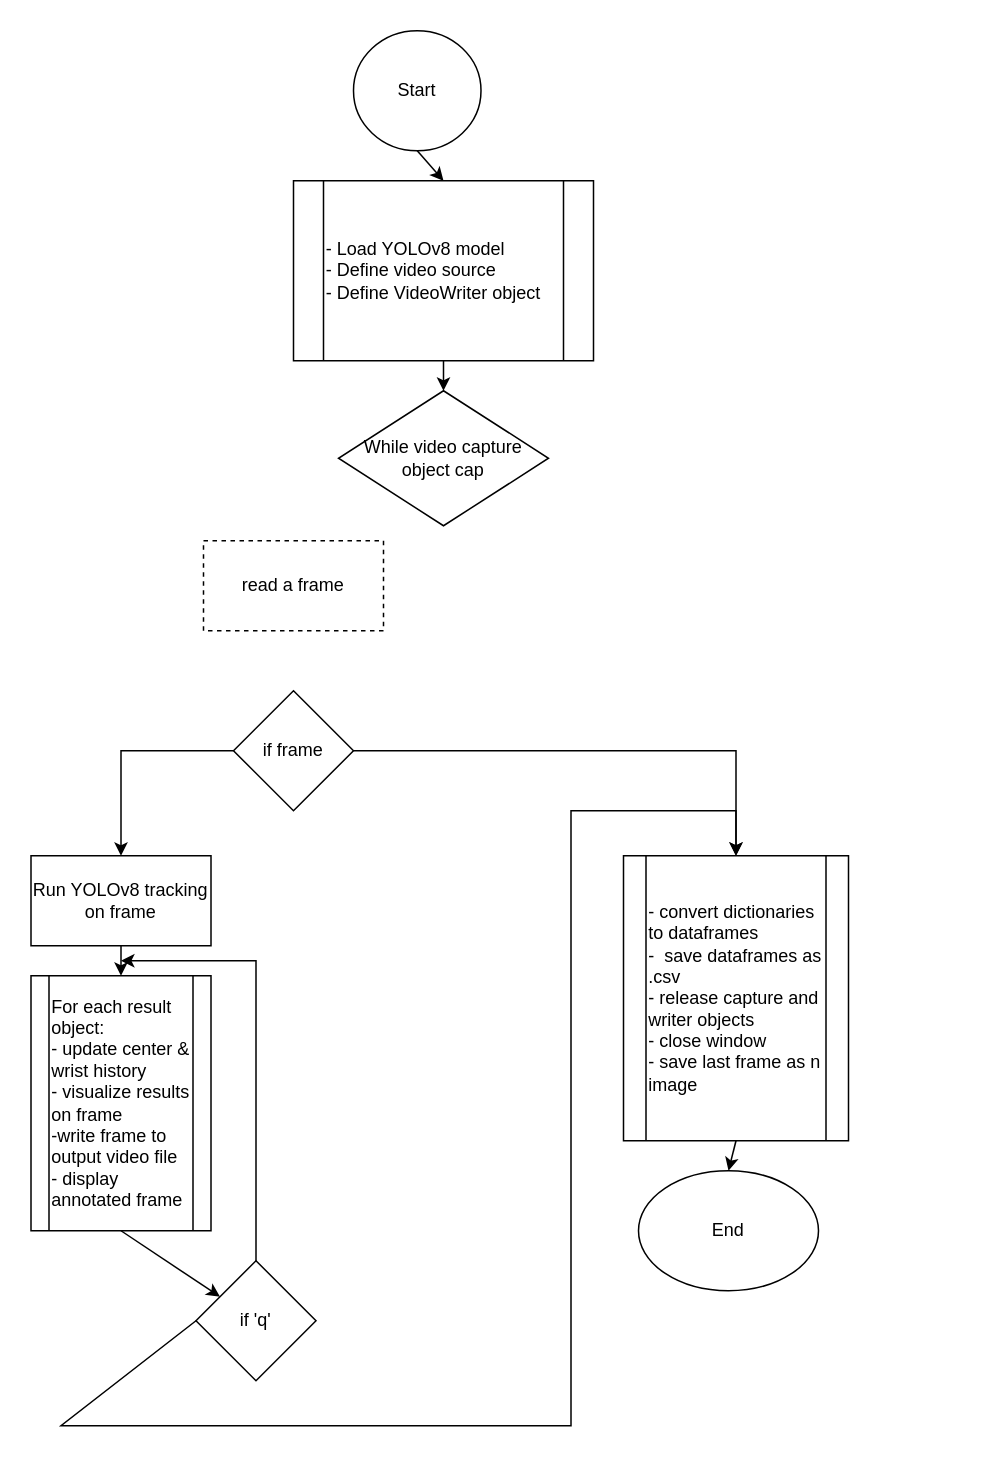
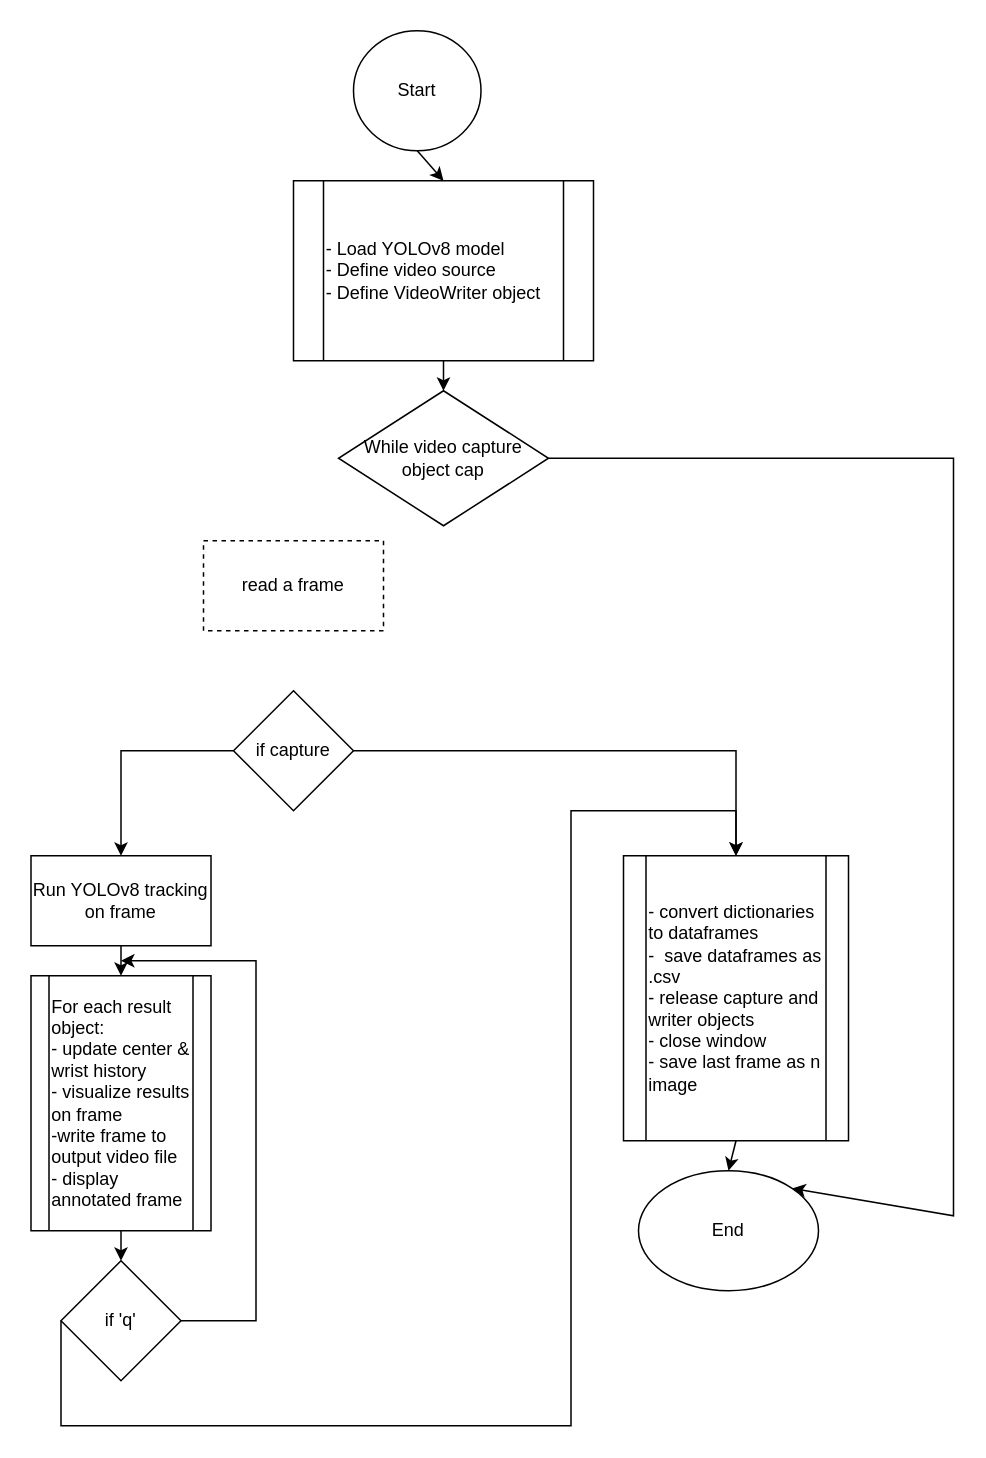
edge "While video capture object cap" -> "End": added
node "if frame": label "if frame" -> "if capture"
node "if 'q'": moved (256, 1321) -> (121, 1321)
